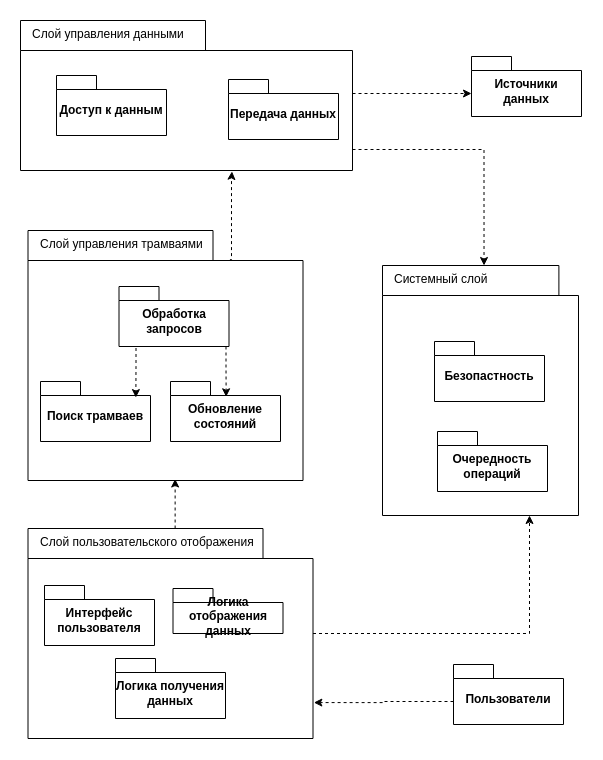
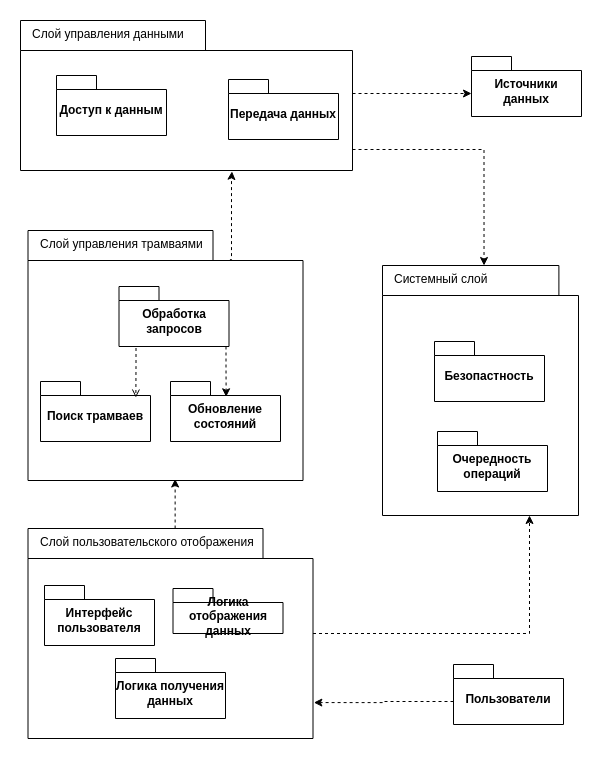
edge "Обработка запросов" -> "Поиск трамваев": arrowhead classic -> open
